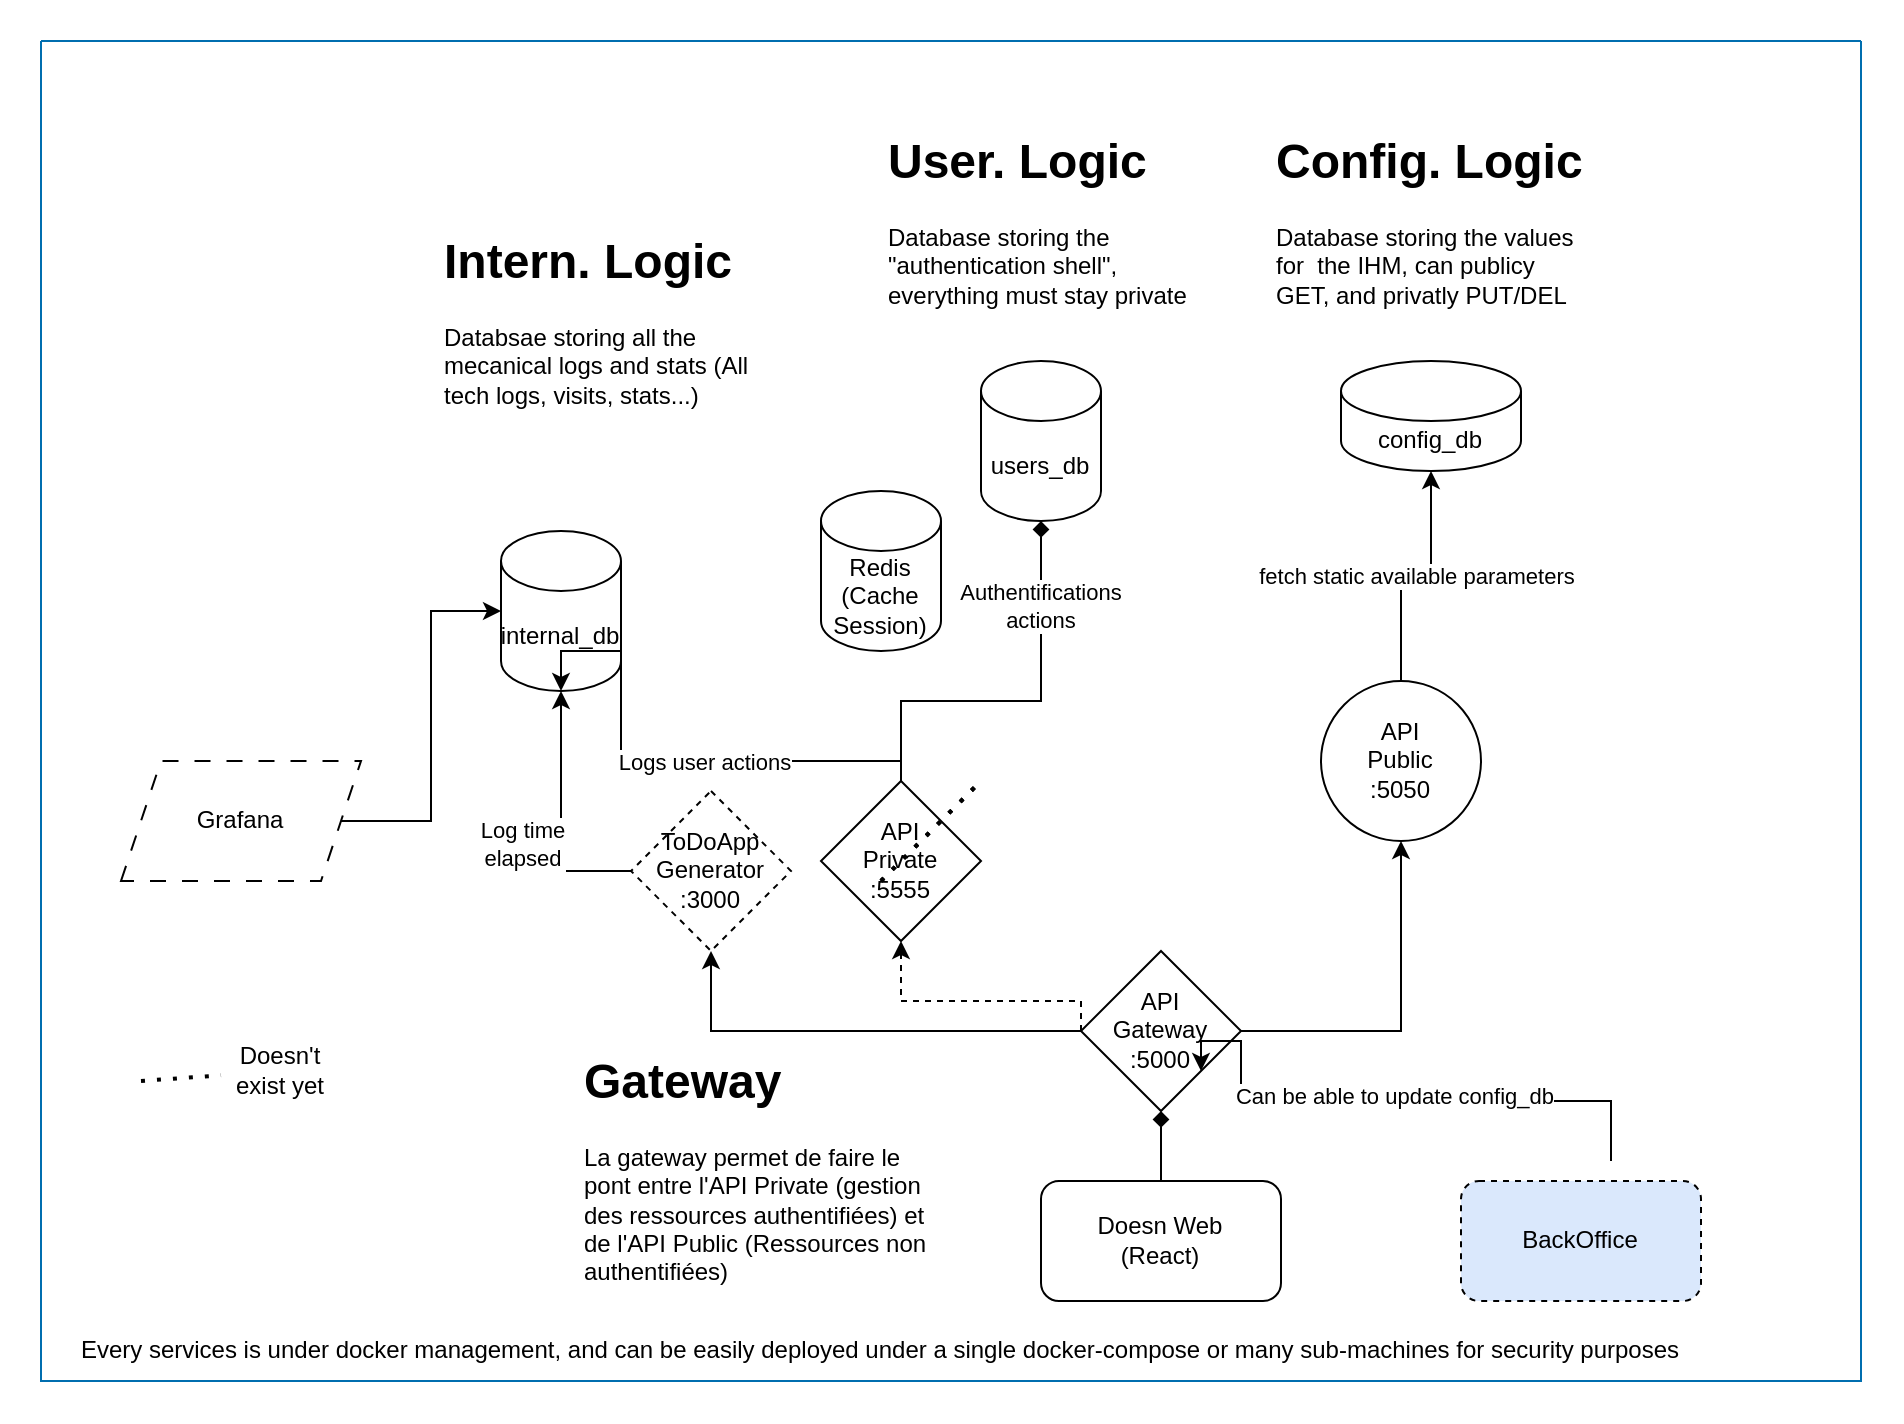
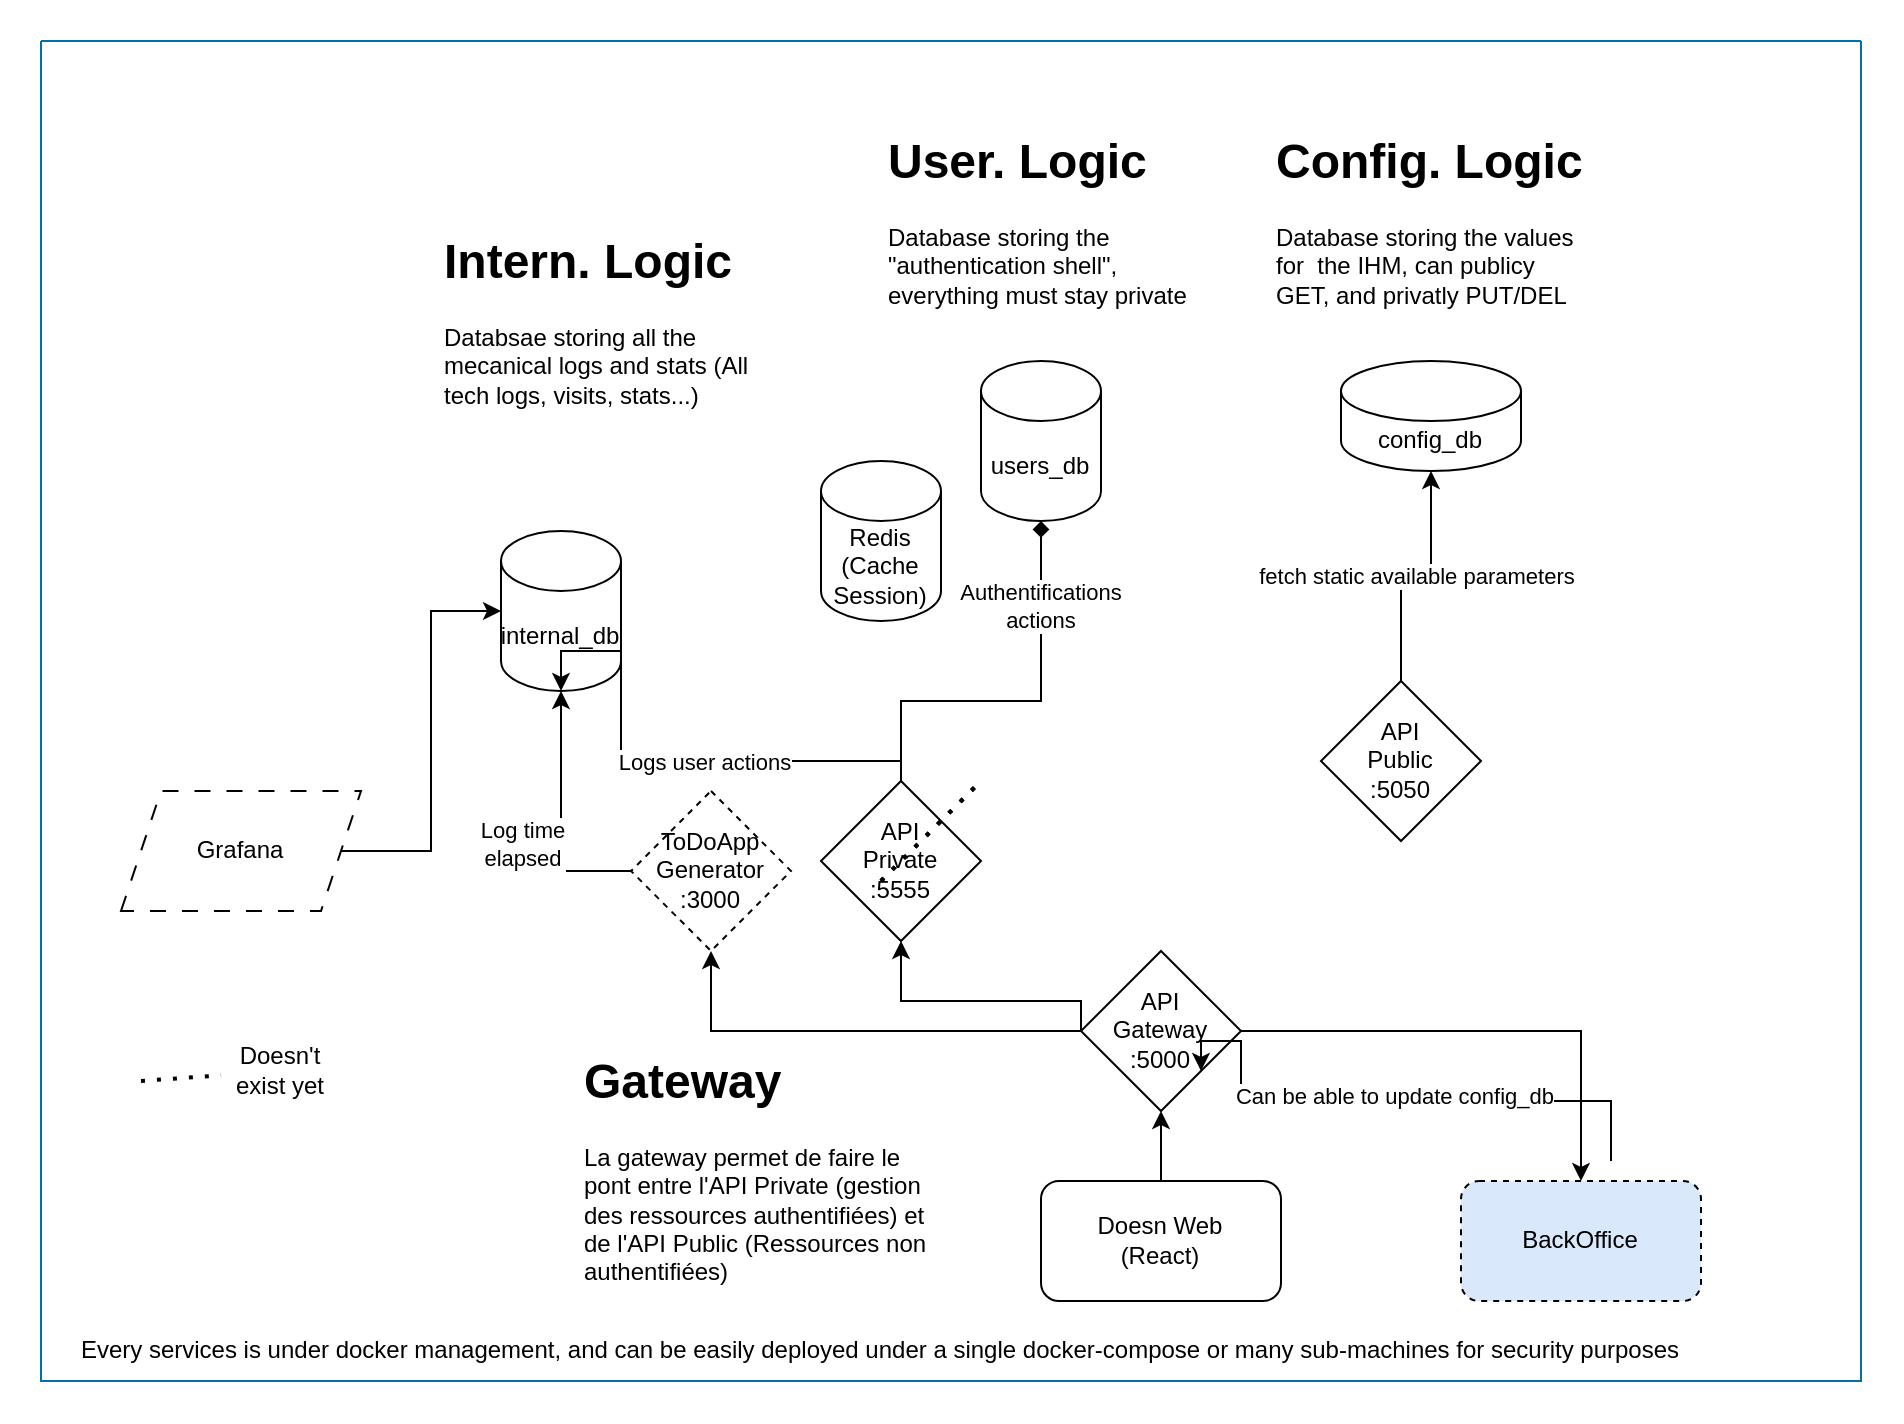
node "Redis (Cache Session)": moved (881, 571) -> (881, 541)
node "API Public :5050": shape ellipse -> diamond
node "Grafana": moved (241, 821) -> (241, 851)
edge "API Gateway :5000" -> "API Public :5050": now "API Gateway :5000" -> "BackOffice"
edge "API Gateway :5000" -> "API Private :5555": style dashed -> solid
edge "Doesn Web (React)" -> "API Gateway :5000": arrowhead diamond -> classic
